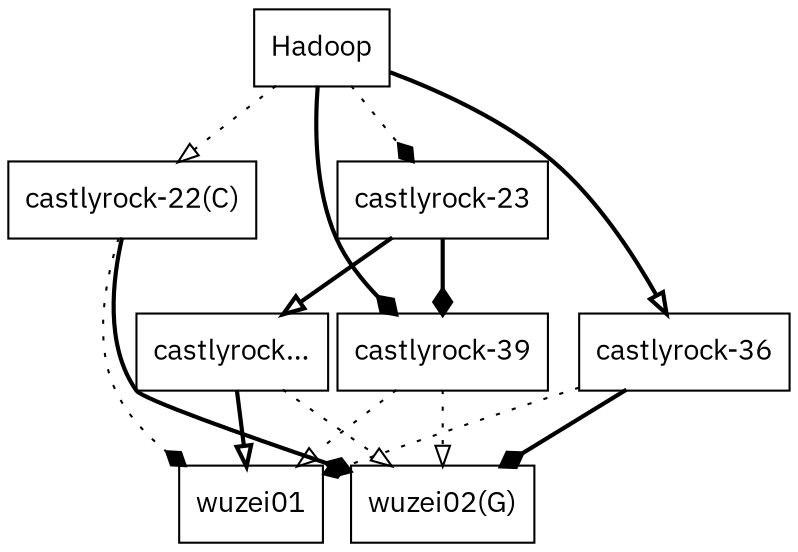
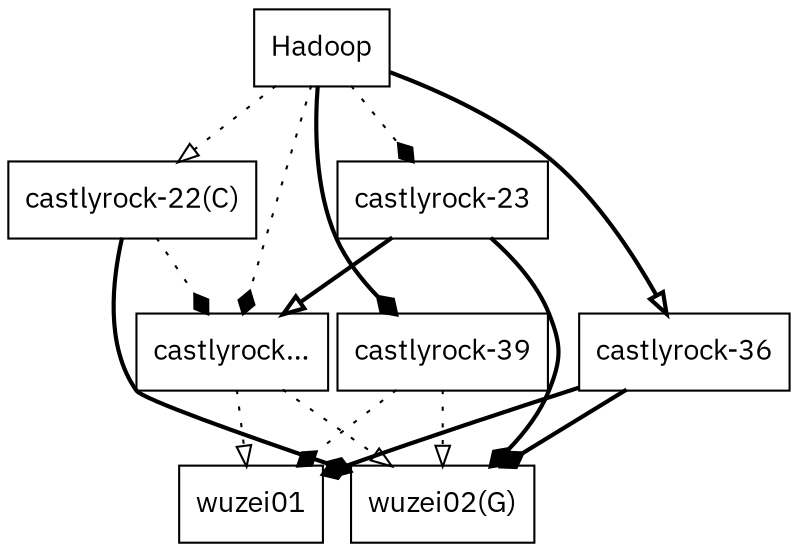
edge "Hadoop" -> "castlyrock...": added
edge "castlyrock-23" -> "castlyrock-39": now "castlyrock-23" -> "wuzei02(G)"
edge "castlyrock-22(C)" -> "wuzei01": now "castlyrock-22(C)" -> "castlyrock..."
edge "castlyrock..." -> "wuzei01": style bold -> dotted
edge "castlyrock-39" -> "wuzei01": arrowhead onormal -> diamond
edge "castlyrock-36" -> "wuzei01": style dotted -> bold
